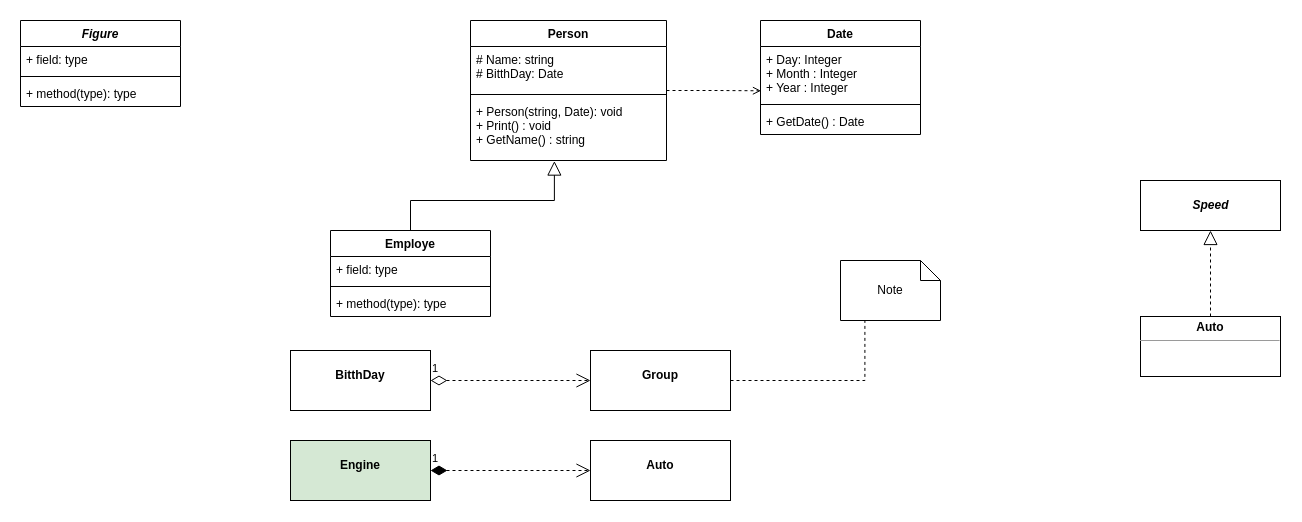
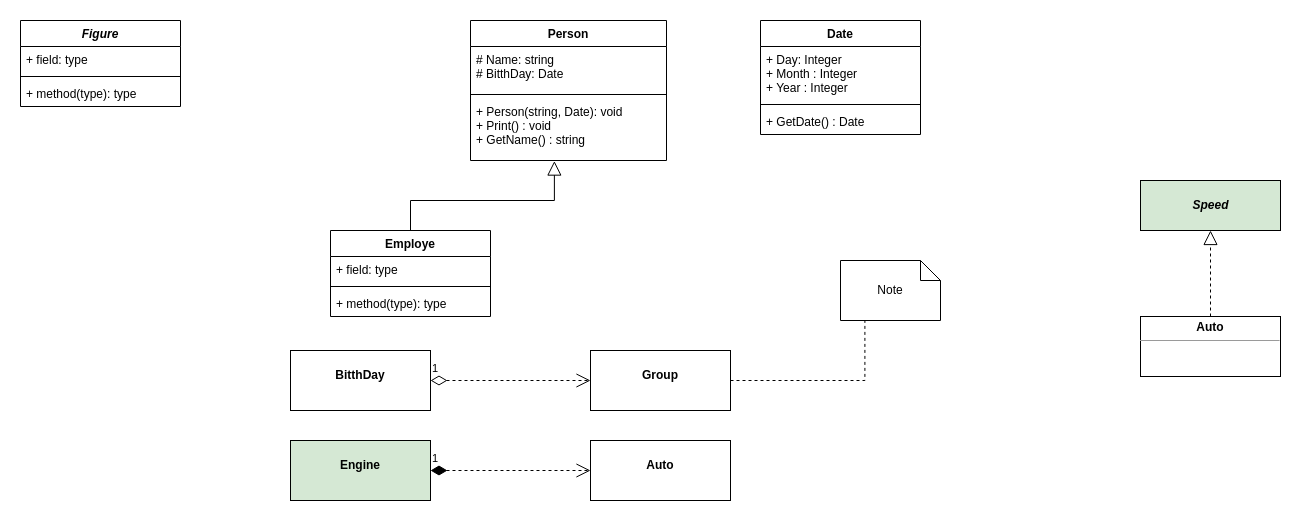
edge "Person" -> "+ Day: Integer + Month : Integer + Year : Integer": removed
node "Speed": fillcolor #ffffff -> #d5e8d4
